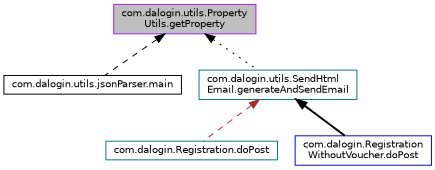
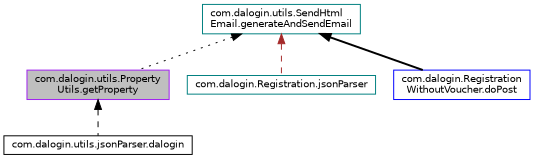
edge "com.dalogin.utils.SendHtml Email.generateAndSendEmail" -> "com.dalogin.utils.Property Utils.getProperty": reversed
node "com.dalogin.utils.jsonParser.main": label "com.dalogin.utils.jsonParser.main" -> "com.dalogin.utils.jsonParser.dalogin"
node "com.dalogin.Registration.doPost": label "com.dalogin.Registration.doPost" -> "com.dalogin.Registration.jsonParser"
